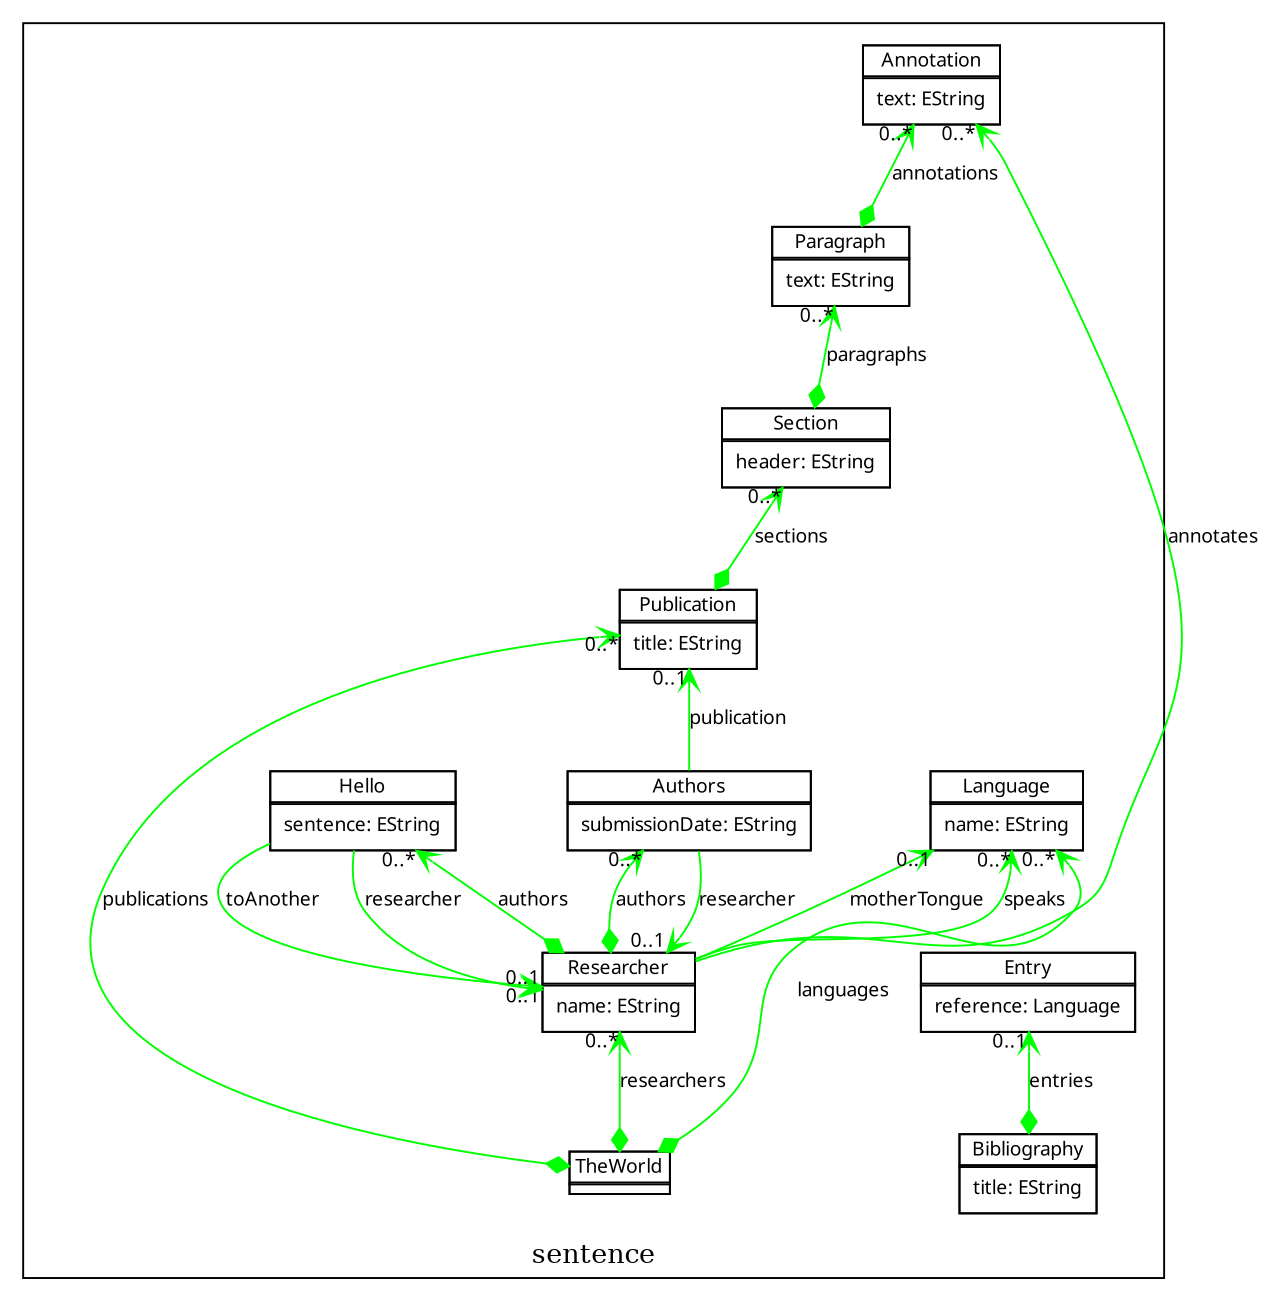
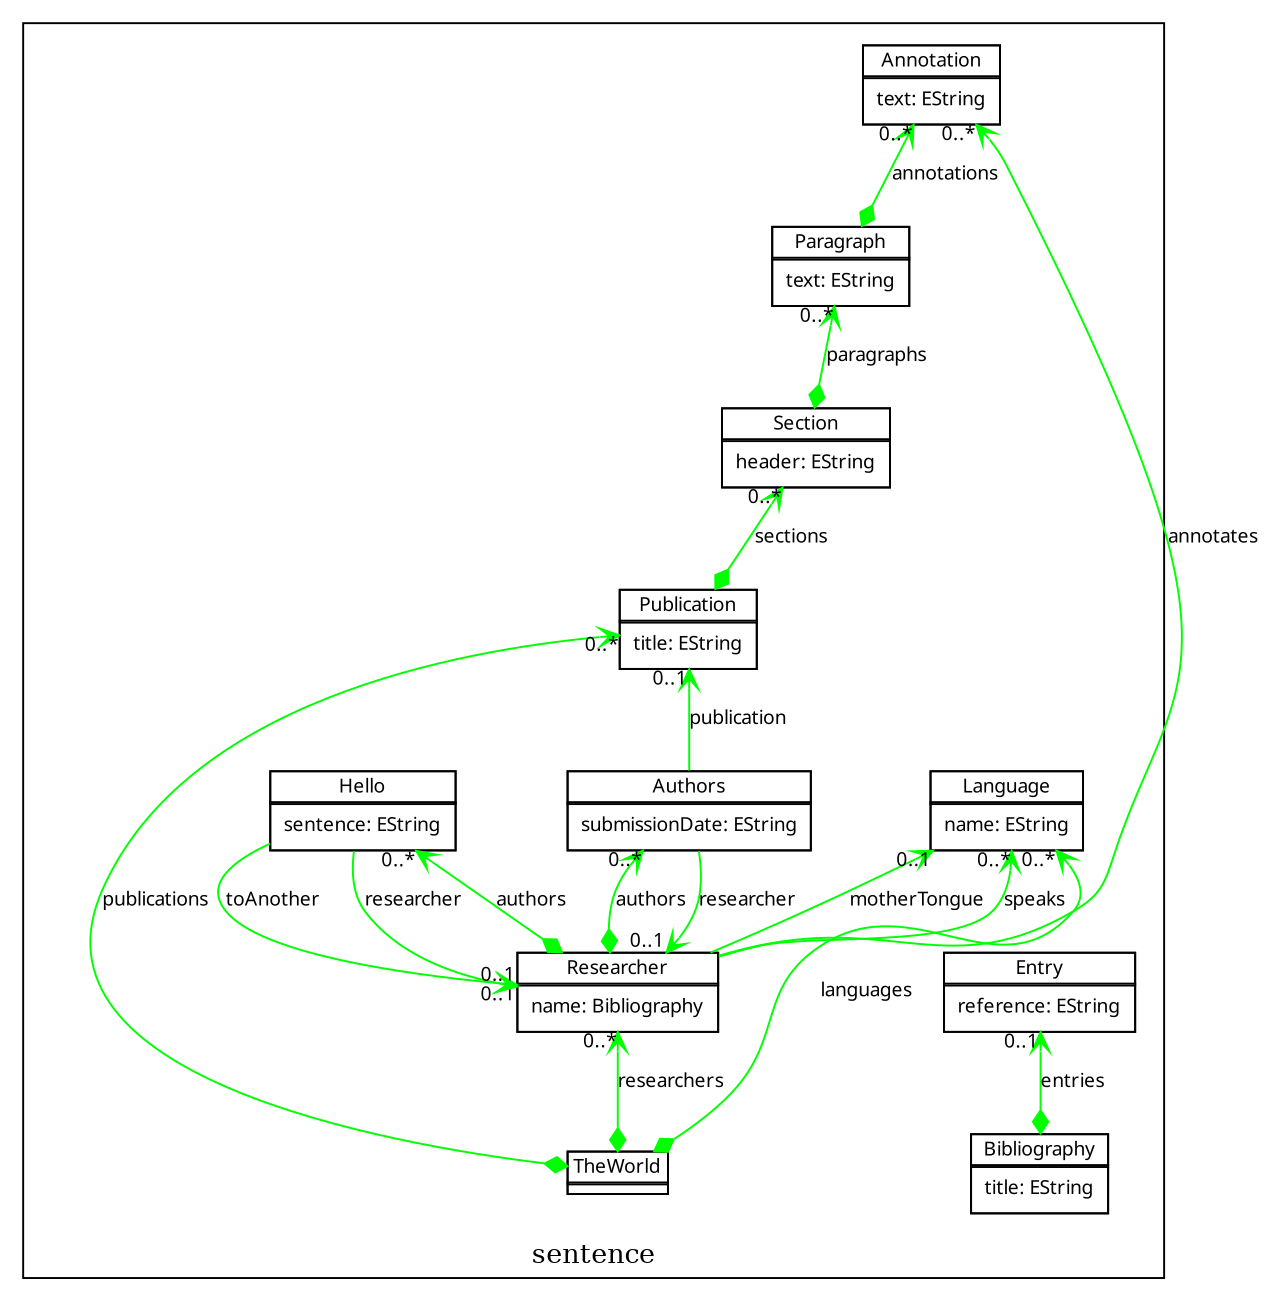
node "Researcher": text "name: EString" -> "name: Bibliography"
node "Entry": text "reference: Language" -> "reference: EString"
